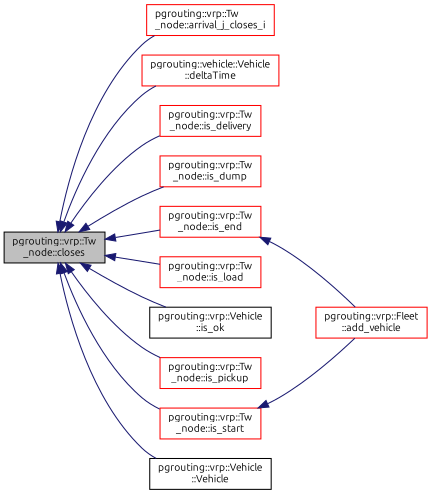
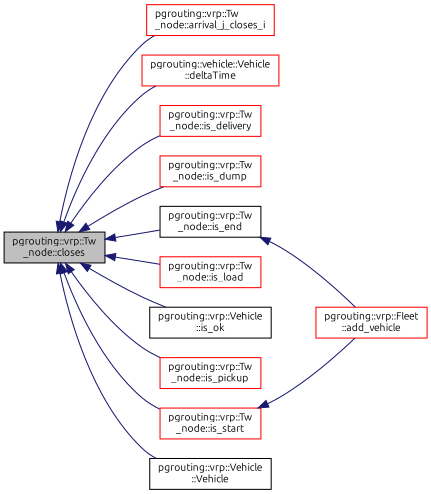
node "pgrouting::vrp::Tw _node::is_end": color red -> black
